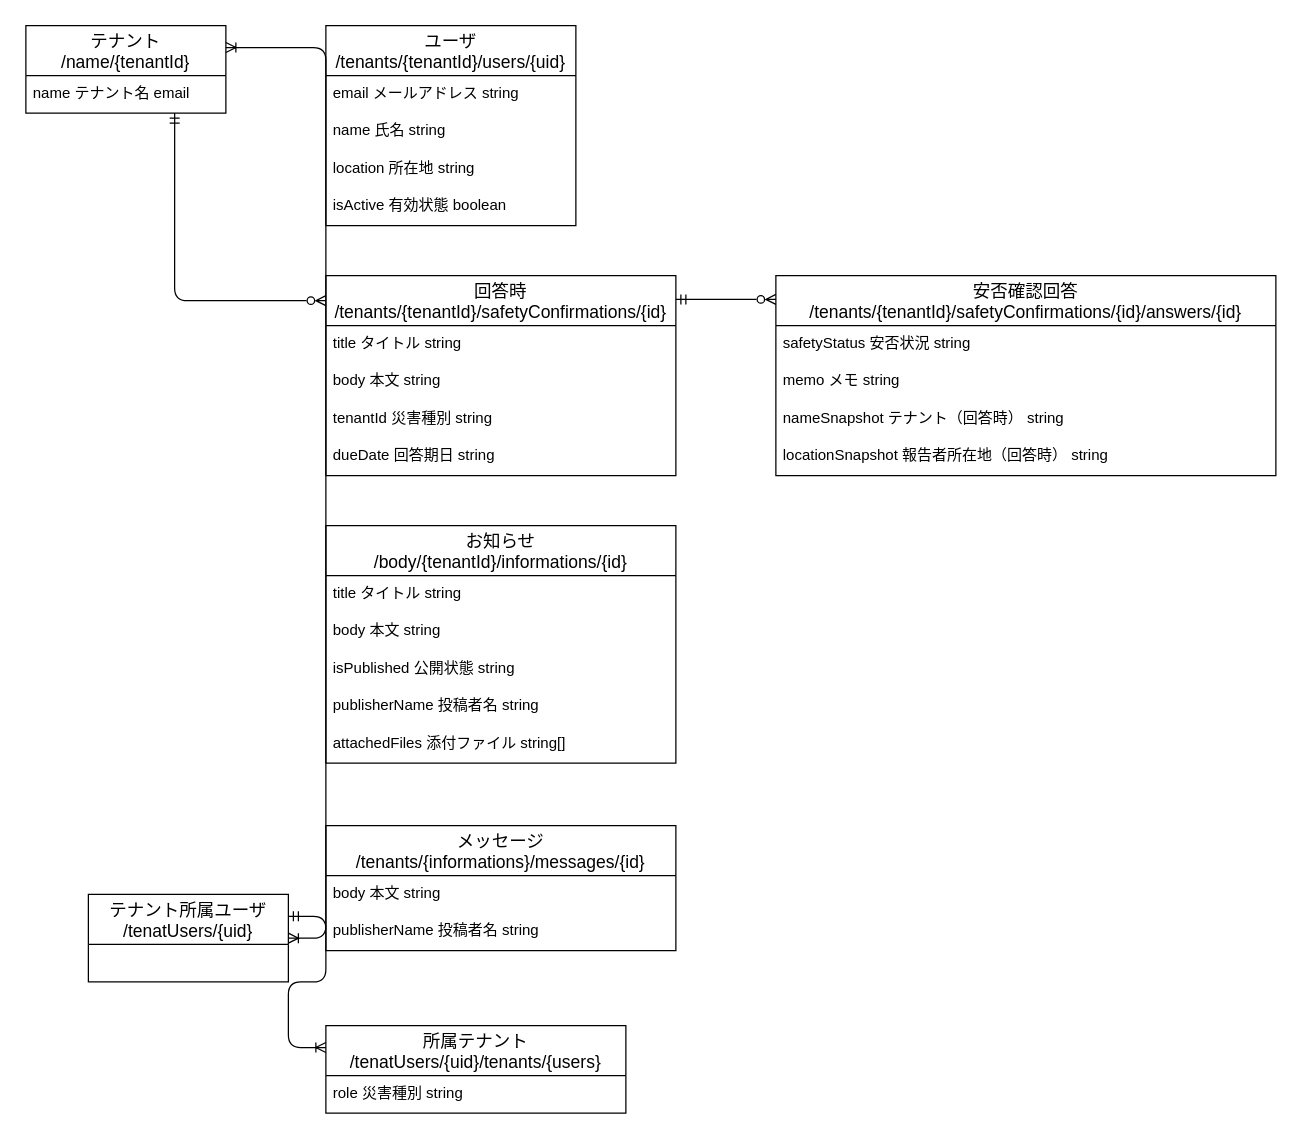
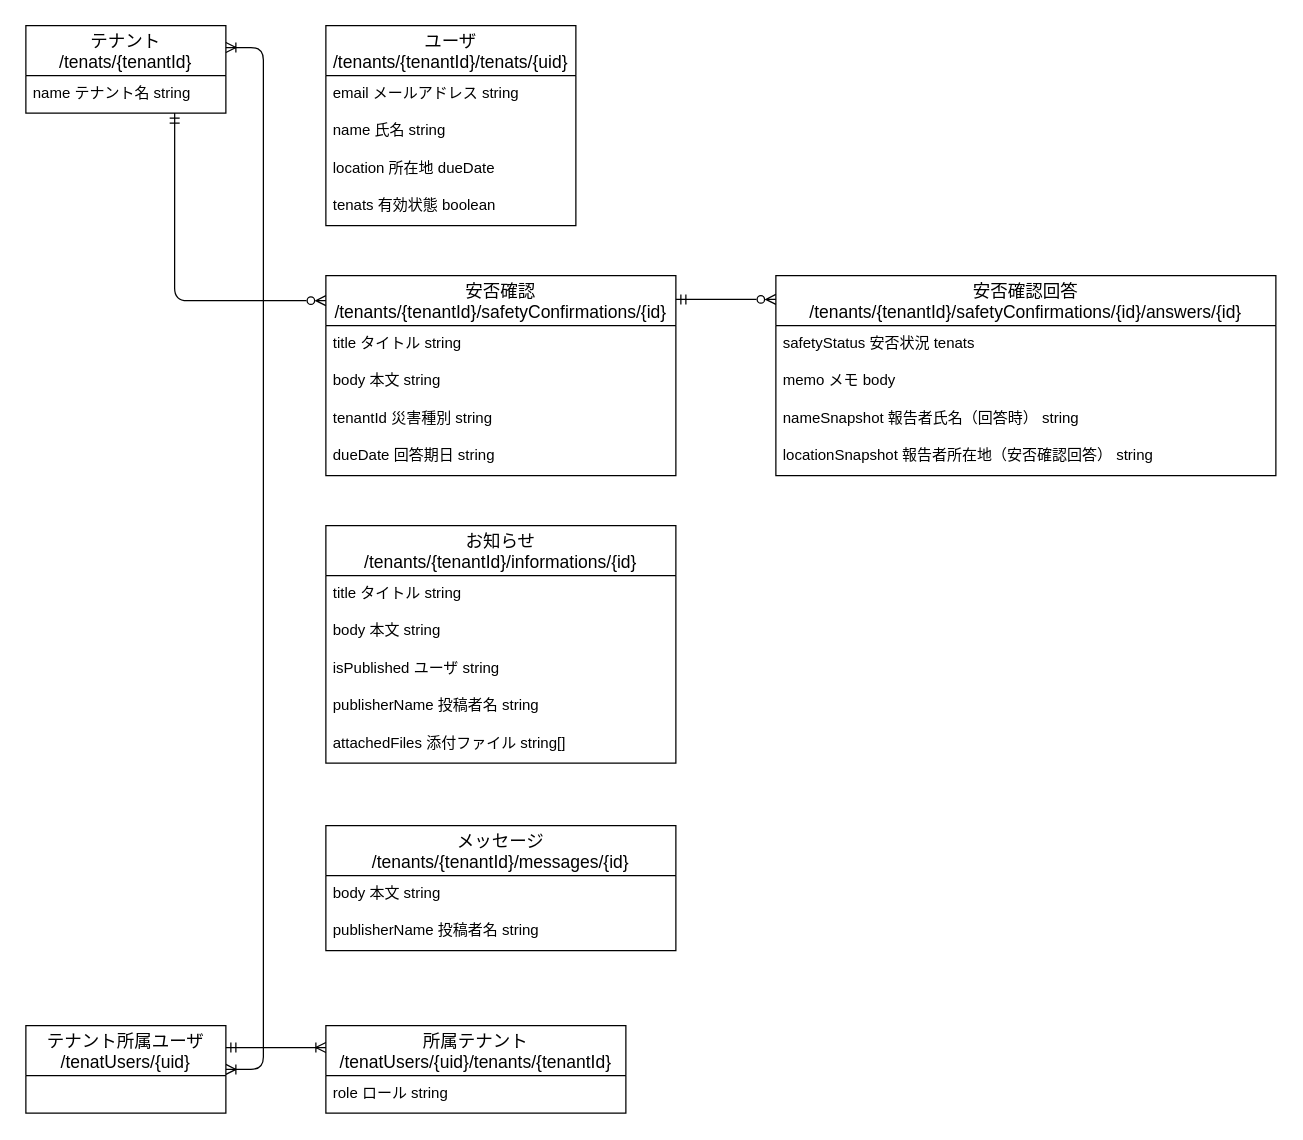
node "テナント /name/{tenantId}": label "テナント /name/{tenantId}" -> "テナント /tenats/{tenantId}"
node "ユーザ /tenants/{tenantId}/users/{uid}": label "ユーザ /tenants/{tenantId}/users/{uid}" -> "ユーザ /tenants/{tenantId}/tenats/{uid}"
node "name テナント名 email": label "name テナント名 email" -> "name テナント名 string"
node "location 所在地 string": label "location 所在地 string" -> "location 所在地 dueDate"
node "isActive 有効状態 boolean": label "isActive 有効状態 boolean" -> "tenats 有効状態 boolean"
node "回答時 /tenants/{tenantId}/safetyConfirmations/{id}": label "回答時 /tenants/{tenantId}/safetyConfirmations/{id}" -> "安否確認 /tenants/{tenantId}/safetyConfirmations/{id}"
node "safetyStatus 安否状況 string": label "safetyStatus 安否状況 string" -> "safetyStatus 安否状況 tenats"
node "memo メモ string": label "memo メモ string" -> "memo メモ body"
node "nameSnapshot テナント（回答時） string": label "nameSnapshot テナント（回答時） string" -> "nameSnapshot 報告者氏名（回答時） string"
node "locationSnapshot 報告者所在地（回答時） string": label "locationSnapshot 報告者所在地（回答時） string" -> "locationSnapshot 報告者所在地（安否確認回答） string"
node "お知らせ /body/{tenantId}/informations/{id}": label "お知らせ /body/{tenantId}/informations/{id}" -> "お知らせ /tenants/{tenantId}/informations/{id}"
node "isPublished 公開状態 string": label "isPublished 公開状態 string" -> "isPublished ユーザ string"
node "メッセージ /tenants/{informations}/messages/{id}": label "メッセージ /tenants/{informations}/messages/{id}" -> "メッセージ /tenants/{tenantId}/messages/{id}"
node "テナント所属ユーザ /tenatUsers/{uid}": moved (188, 938) -> (126, 1069)
node "所属テナント /tenatUsers/{uid}/tenants/{users}": label "所属テナント /tenatUsers/{uid}/tenants/{users}" -> "所属テナント /tenatUsers/{uid}/tenants/{tenantId}"
node "role 災害種別 string": label "role 災害種別 string" -> "role ロール string"
